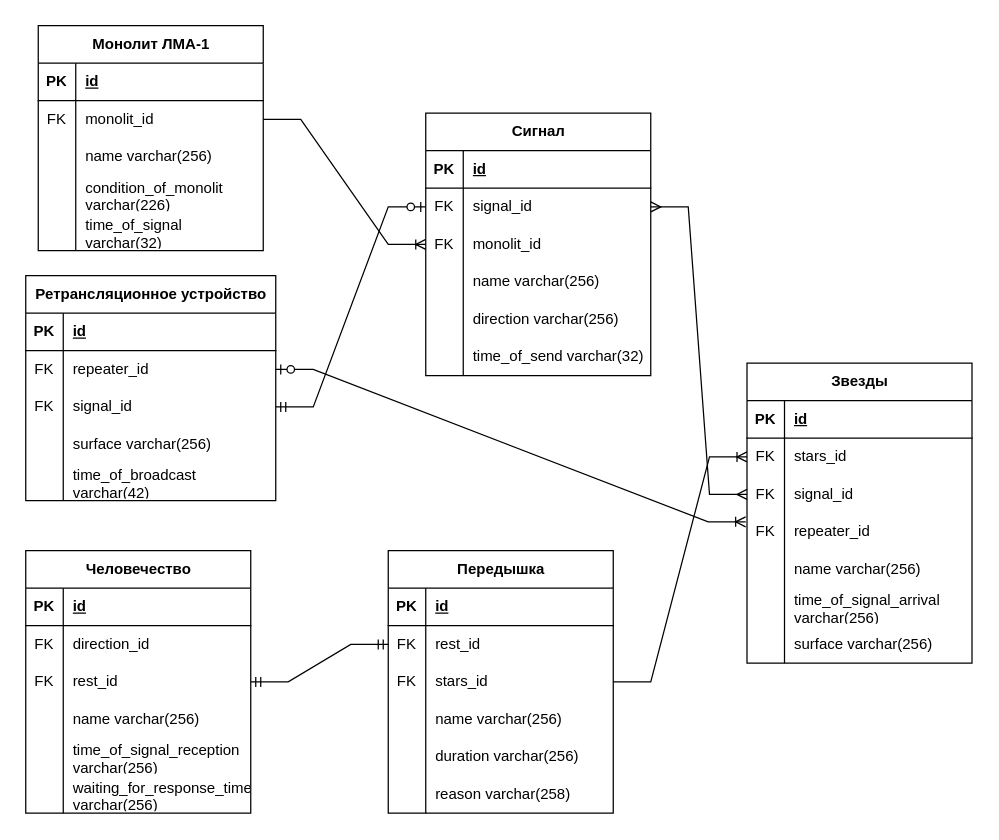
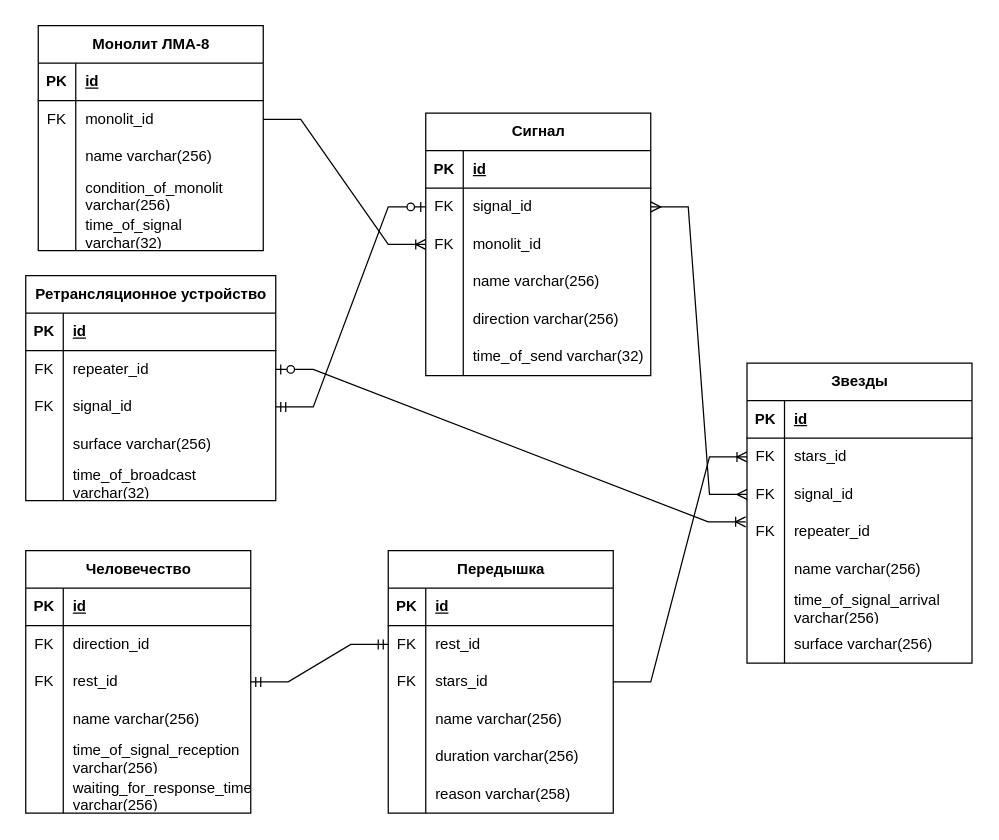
node "Монолит ЛМА-1": label "Монолит ЛМА-1" -> "Монолит ЛМА-8"
node "condition_of_monolit varchar(226)": label "condition_of_monolit varchar(226)" -> "condition_of_monolit varchar(256)"
node "time_of_broadcast varchar(42)": label "time_of_broadcast varchar(42)" -> "time_of_broadcast varchar(32)"
